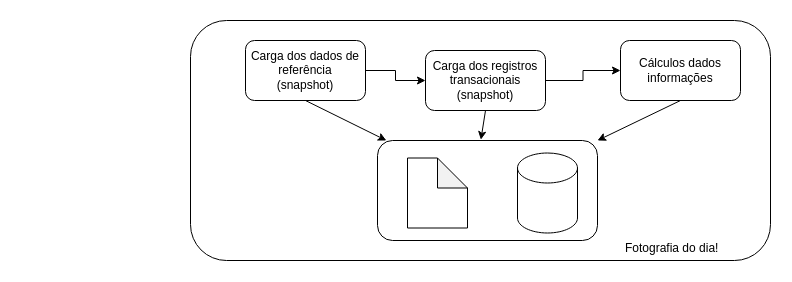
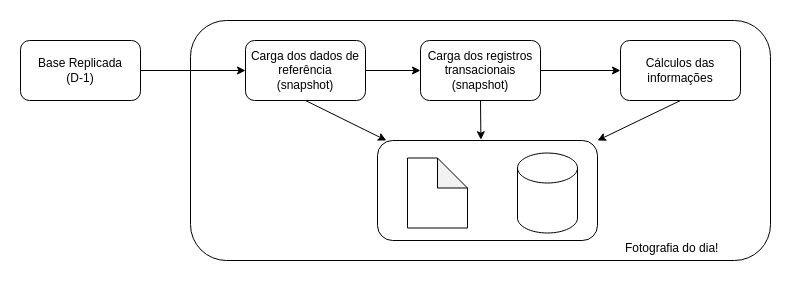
node "Base Replicada (D-1)": added
edge "Base Replicada (D-1)" -> "Carga dos dados de referência (snapshot)": added
node "Cálculos dados informações": label "Cálculos dados informações" -> "Cálculos das informações"
node "Carga dos registros transacionais (snapshot)": moved (486, 81) -> (481, 71)
